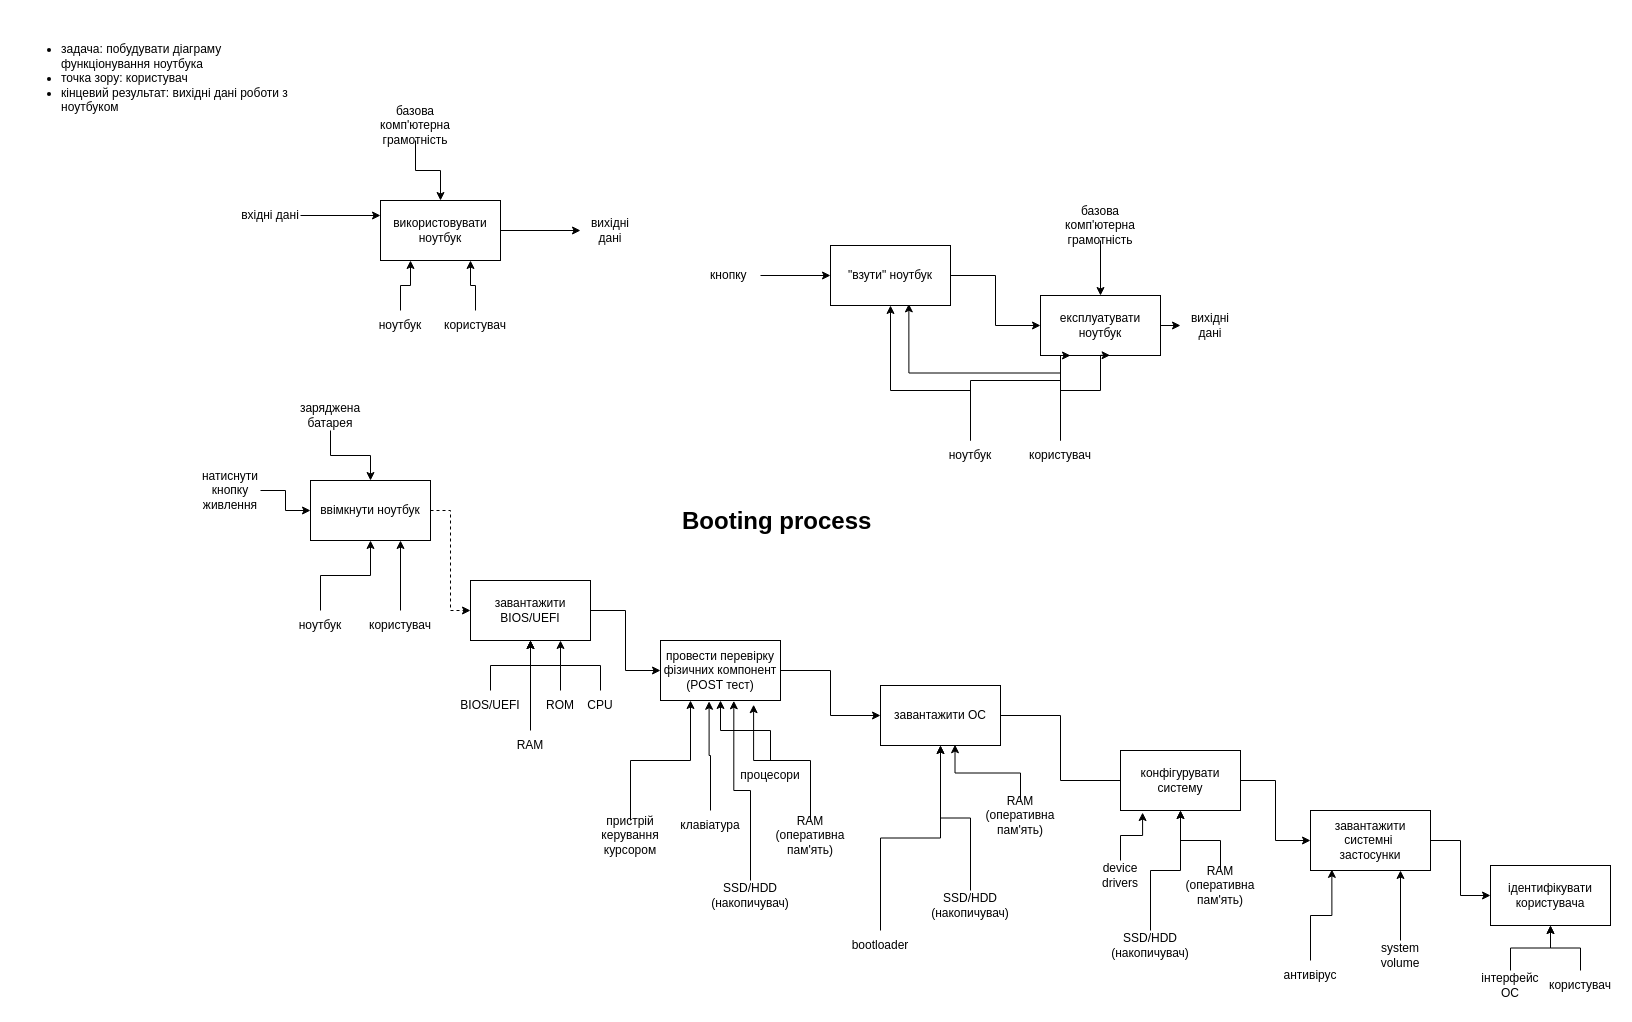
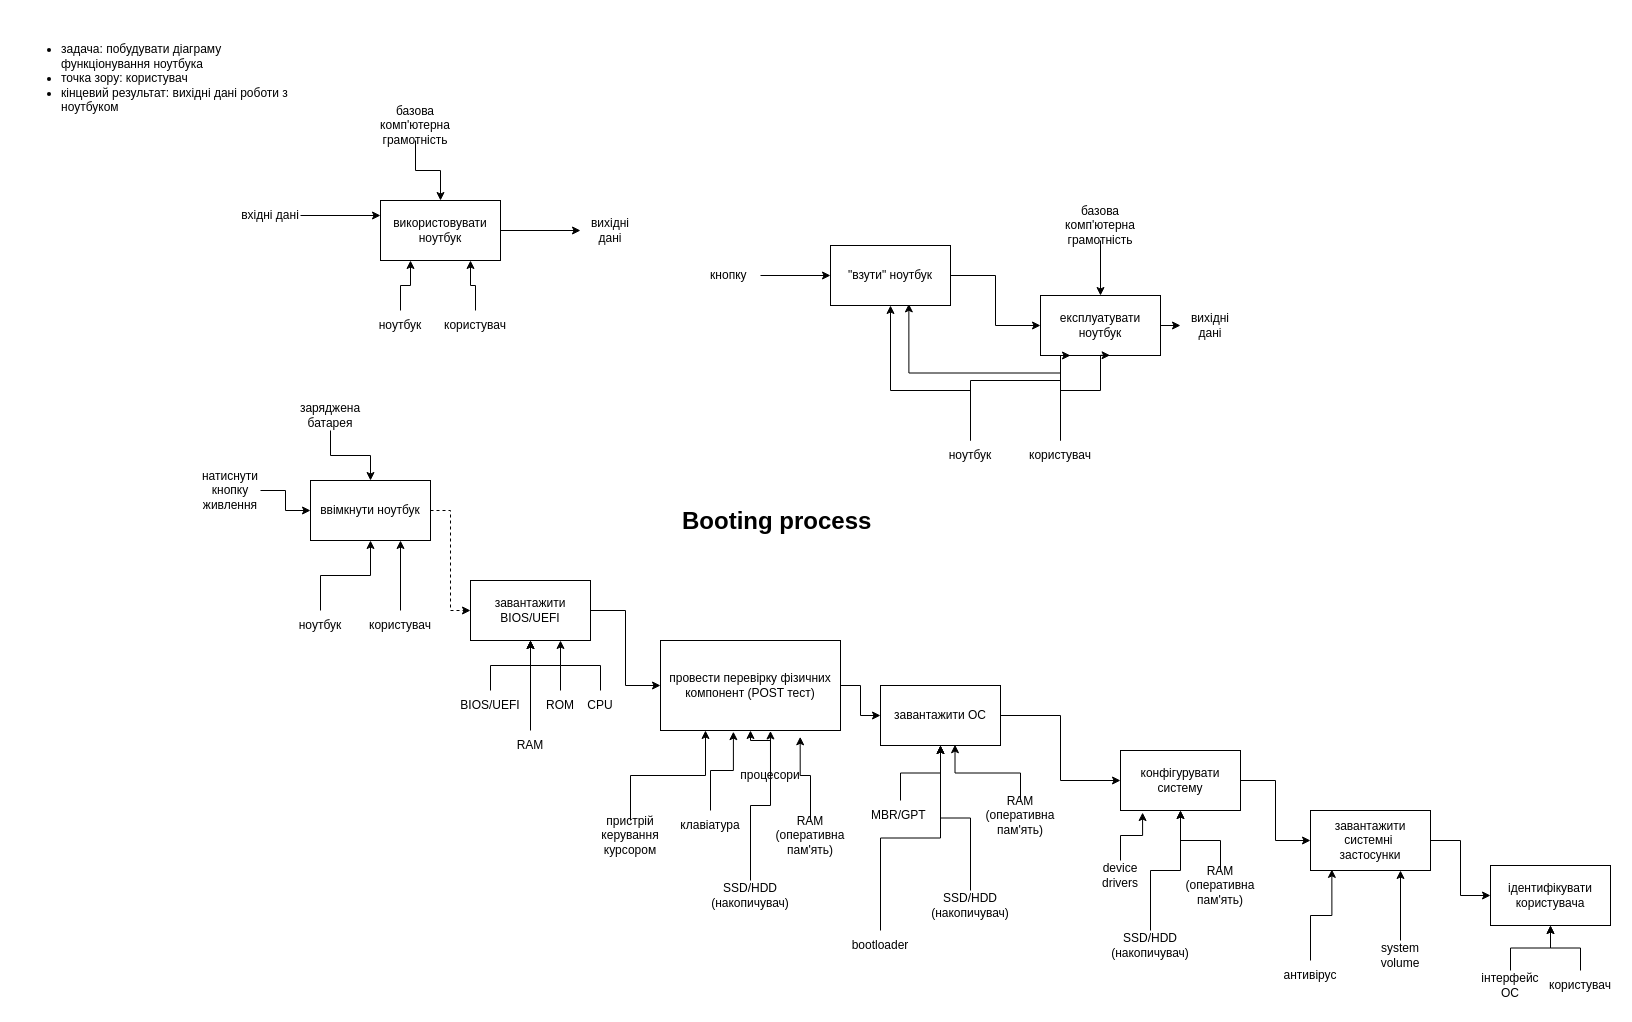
node "провести перевірку фізичних компонент (POST теcт)": size 120x60 -> 180x90
edge "MBR/GPT" -> "завантажити ОС": added
edge "завантажити ОС" -- "конфігурувати систему": arrowhead none -> classic
node "MBR/GPT": added
